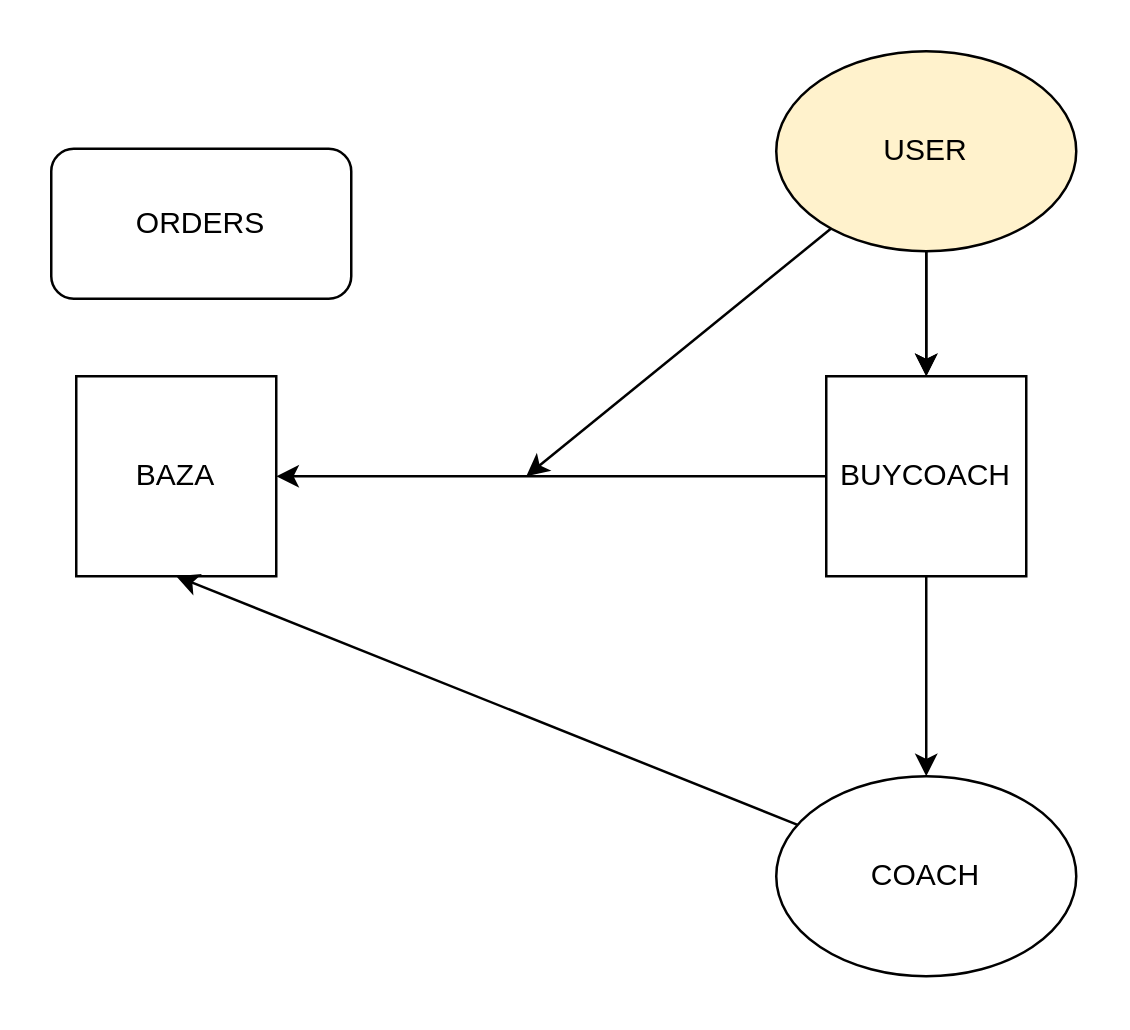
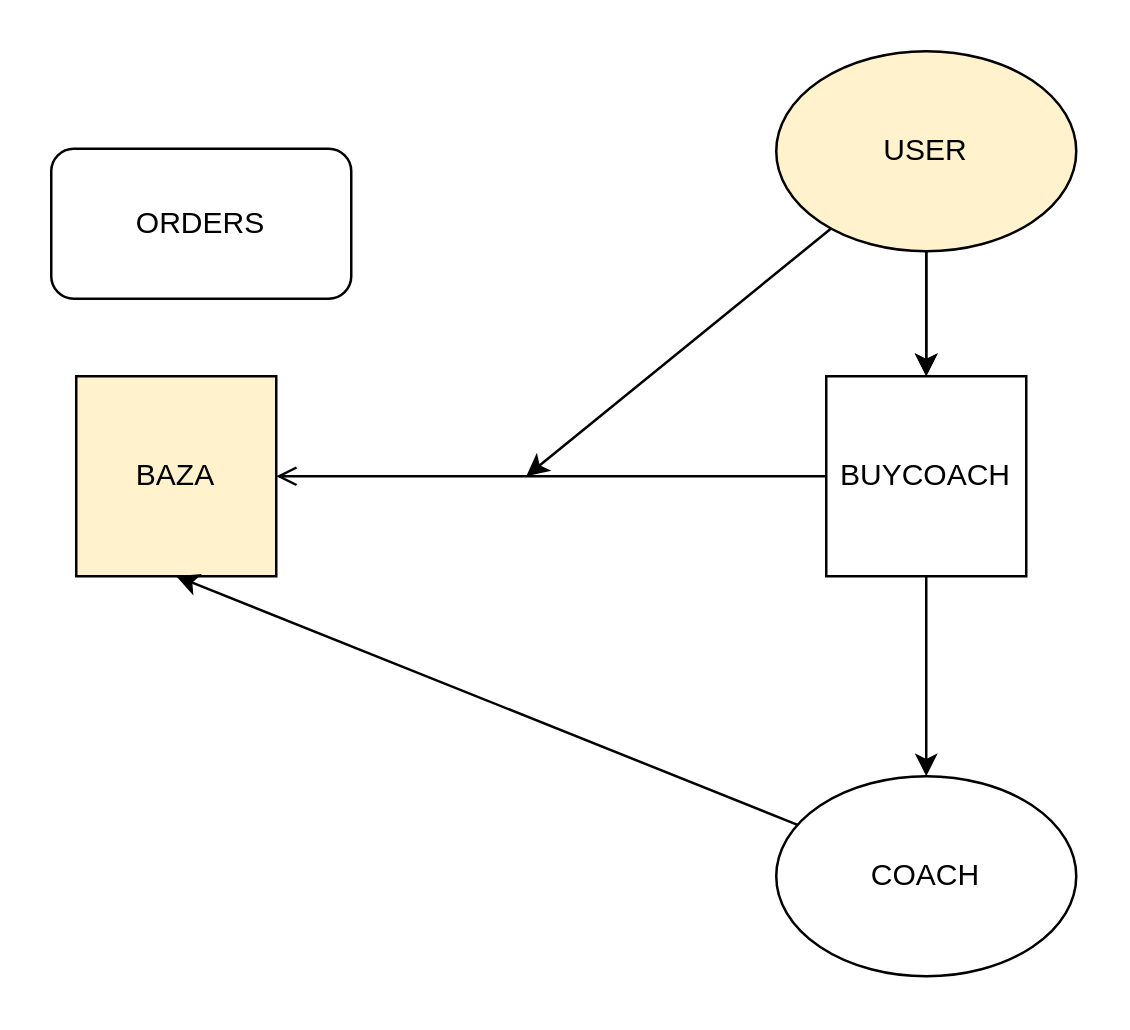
node "BAZA": fillcolor #ffffff -> #fff2cc
edge "BUYCOACH" -> "BAZA": arrowhead classic -> open
